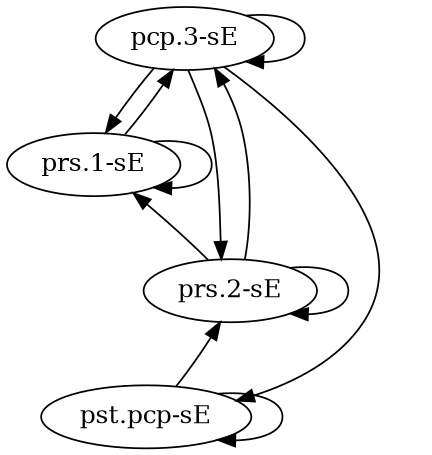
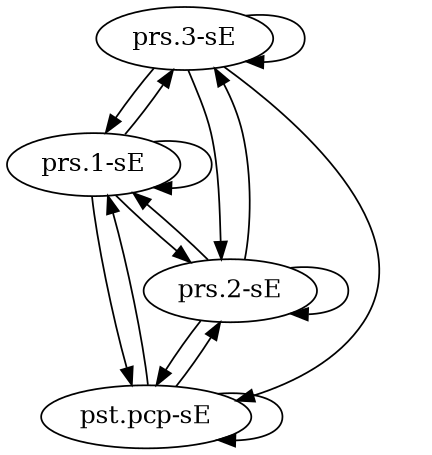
node "pcp.3-sE": label "pcp.3-sE" -> "prs.3-sE"
edge "prs.1-sE" -> "prs.2-sE": added
edge "prs.1-sE" -> "pst.pcp-sE": added
edge "pst.pcp-sE" -> "prs.1-sE": added
edge "prs.2-sE" -> "pst.pcp-sE": added
